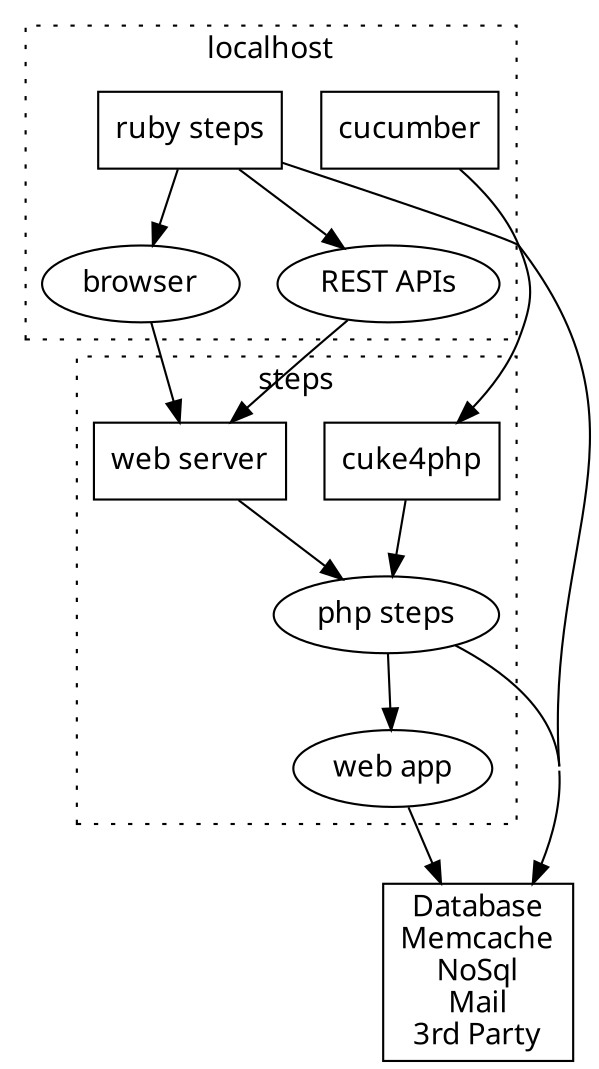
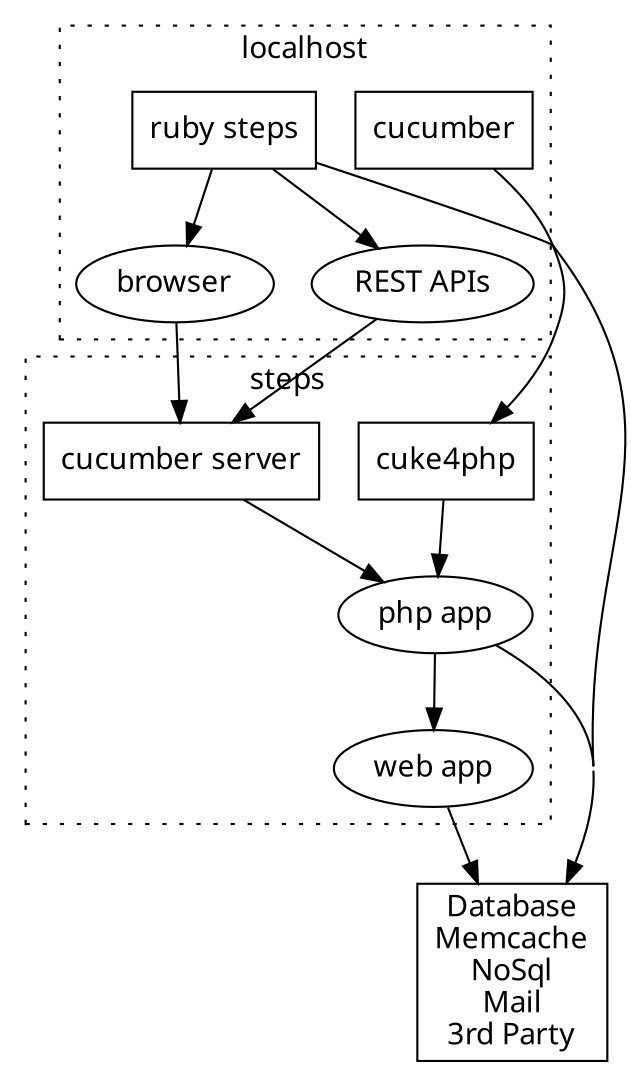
node "web server": label "web server" -> "cucumber server"
node "php steps": label "php steps" -> "php app"
